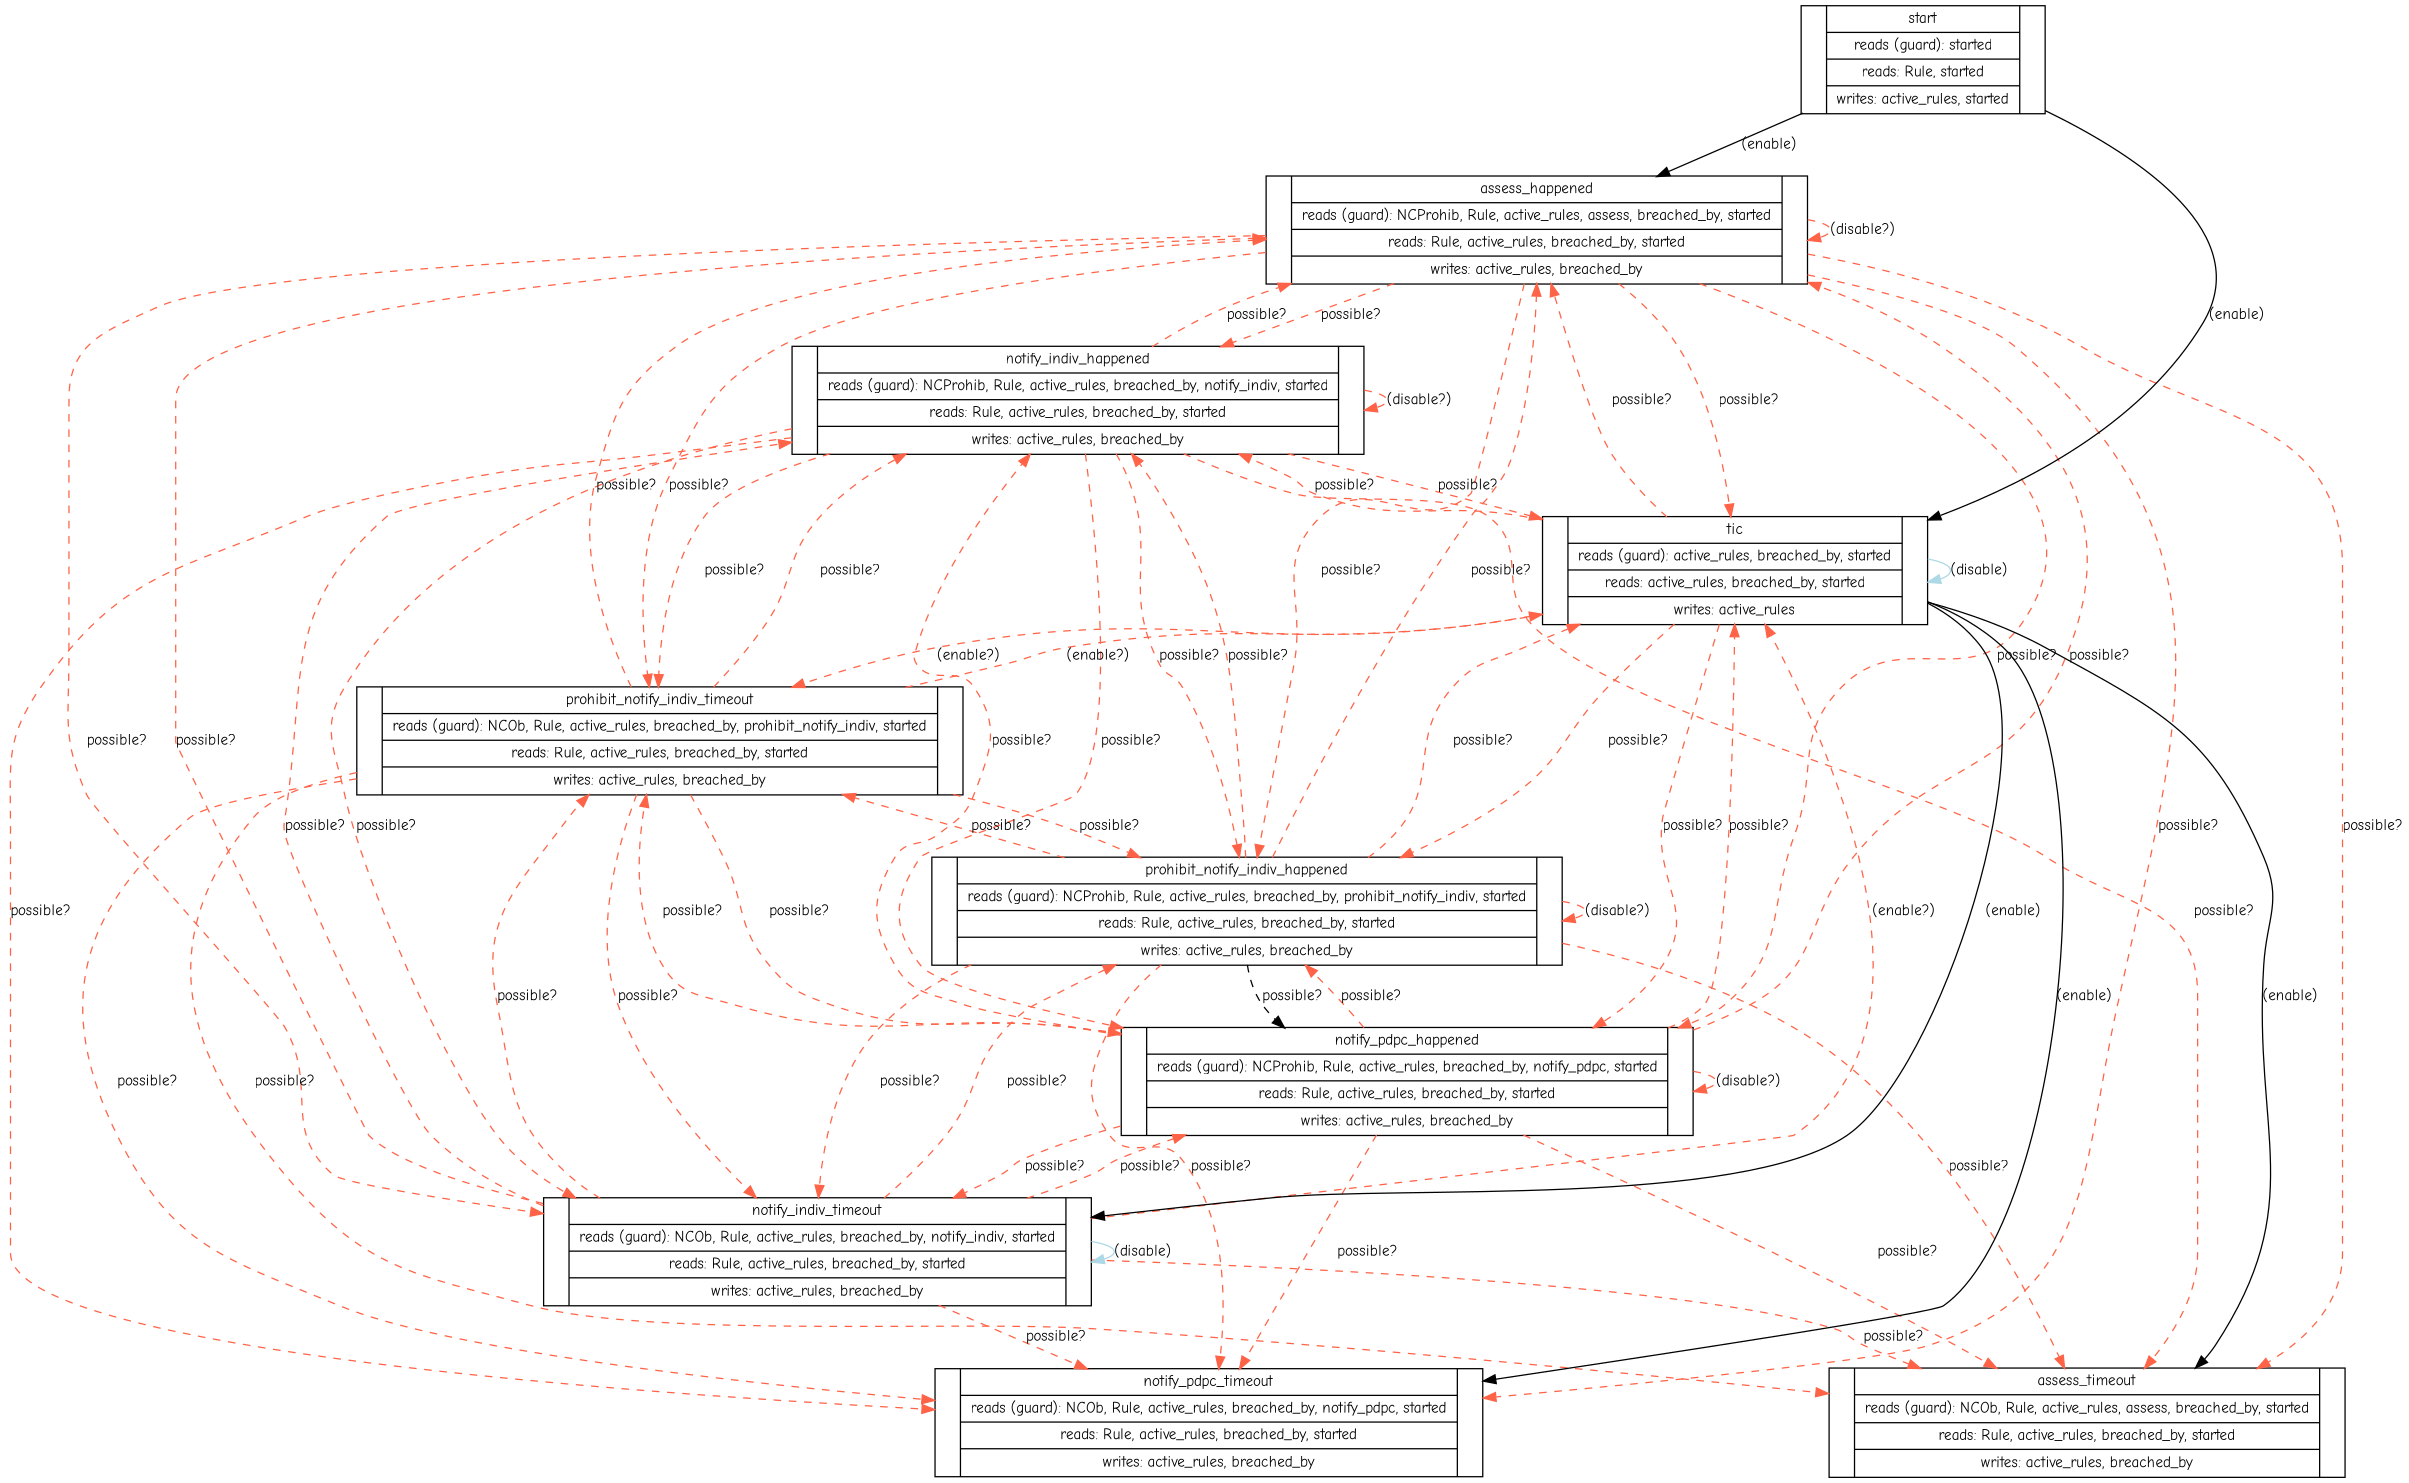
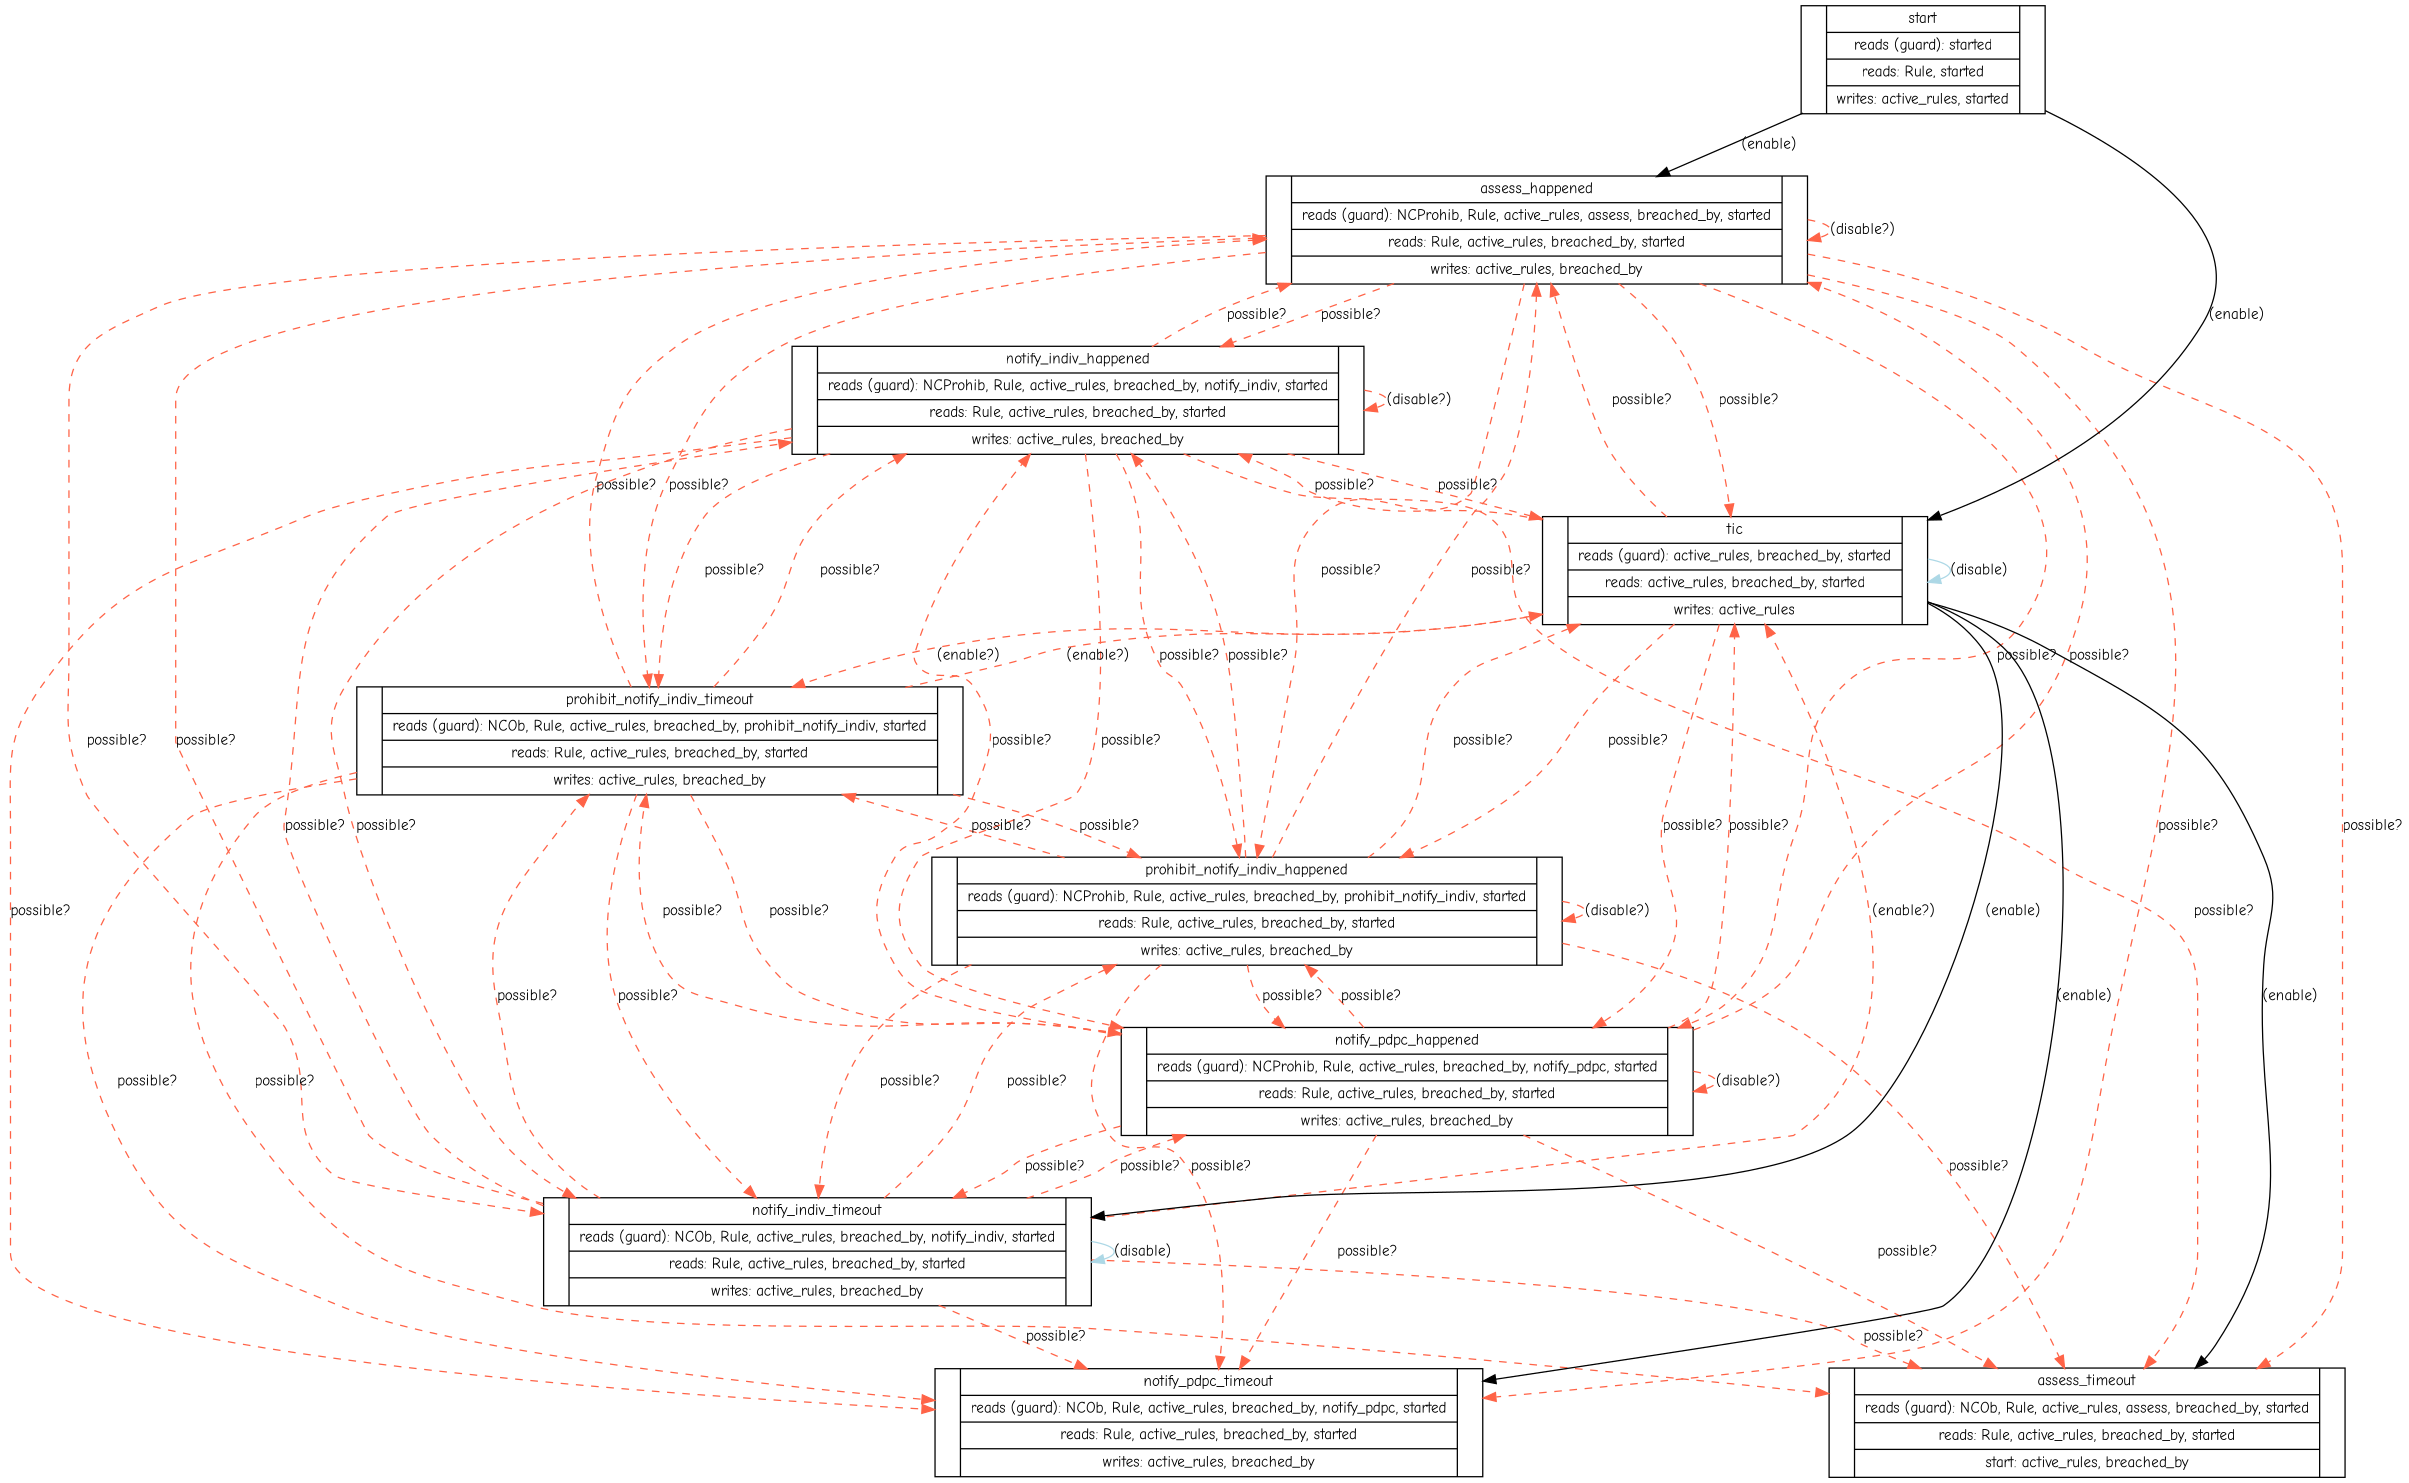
edge "prohibit_notify_indiv_happened" -> "notify_pdpc_happened": color black -> tomato
node "assess_timeout": text "writes: active_rules, breached_by" -> "start: active_rules, breached_by"
